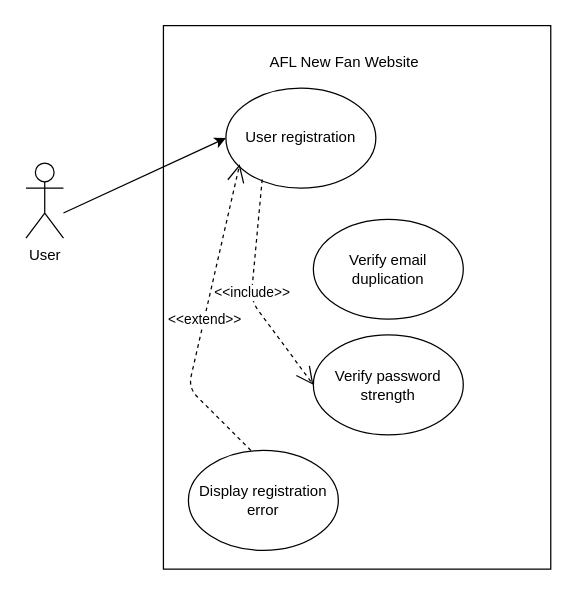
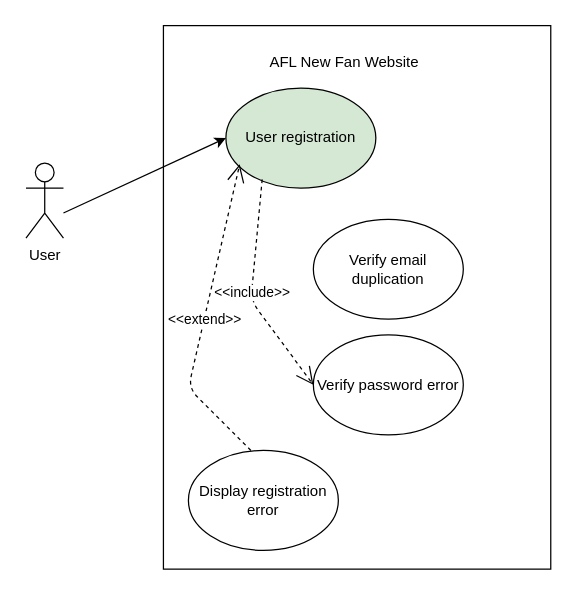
node "User registration": fillcolor #ffffff -> #d5e8d4
node "Verify password strength": label "Verify password strength" -> "Verify password error"
